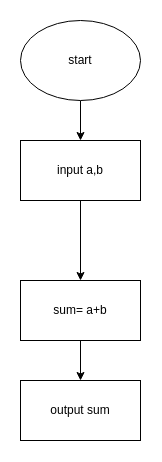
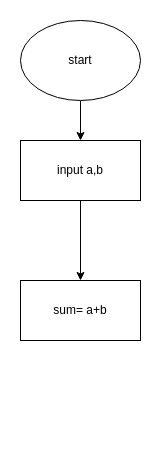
edge "sum= a+b" -> "output sum": removed
node "output sum": removed
